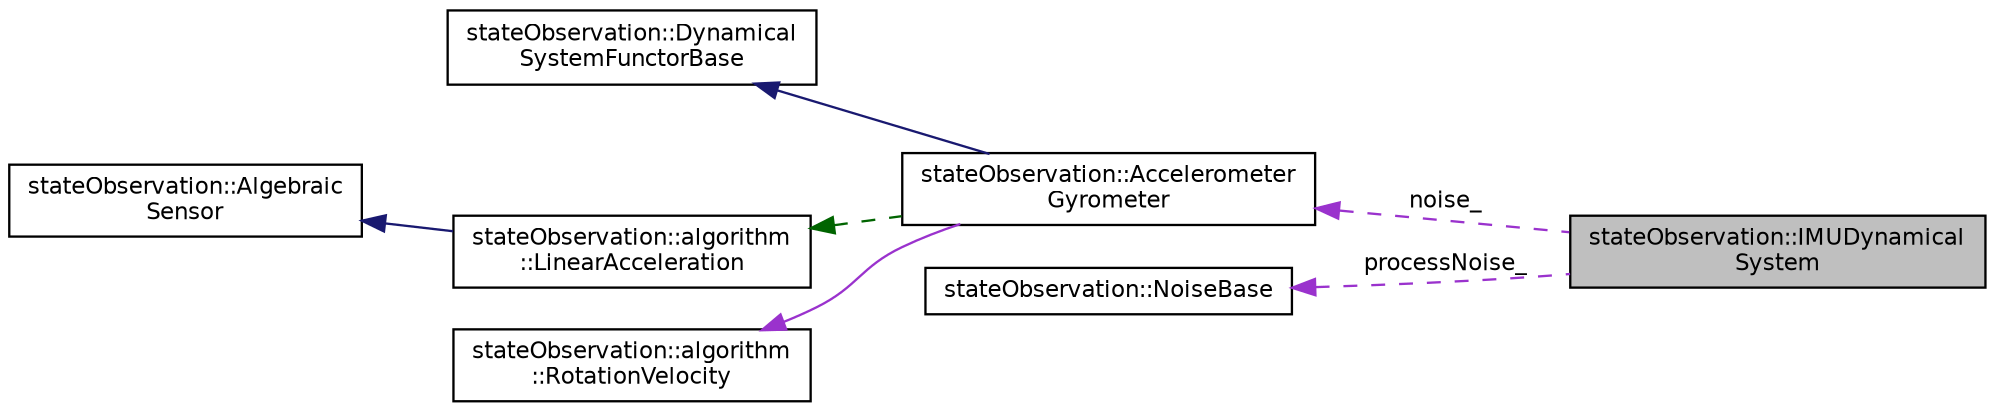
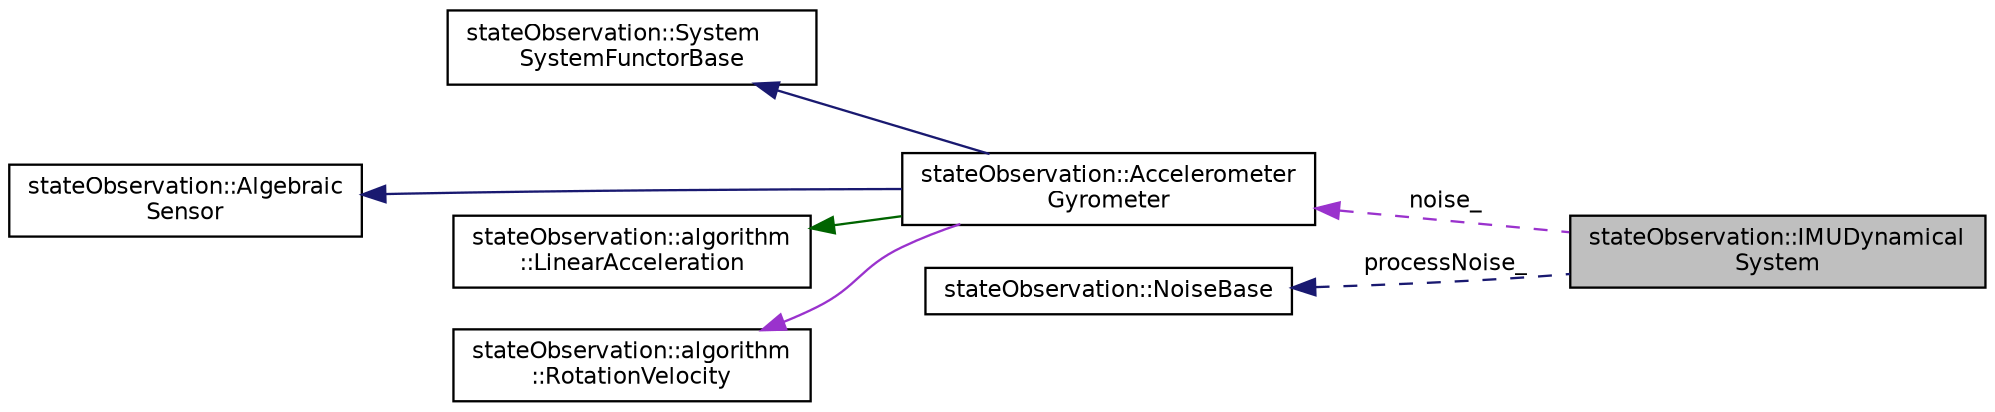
node "stateObservation::Dynamical SystemFunctorBase": label "stateObservation::Dynamical SystemFunctorBase" -> "stateObservation::System SystemFunctorBase"
edge "stateObservation::Accelerometer Gyrometer" -> "stateObservation::algorithm ::LinearAcceleration": style dashed -> solid
edge "stateObservation::algorithm ::LinearAcceleration" -> "stateObservation::Algebraic Sensor": now "stateObservation::Accelerometer Gyrometer" -> "stateObservation::Algebraic Sensor"
edge "stateObservation::IMUDynamical System" -> "stateObservation::NoiseBase": color darkorchid3 -> midnightblue
